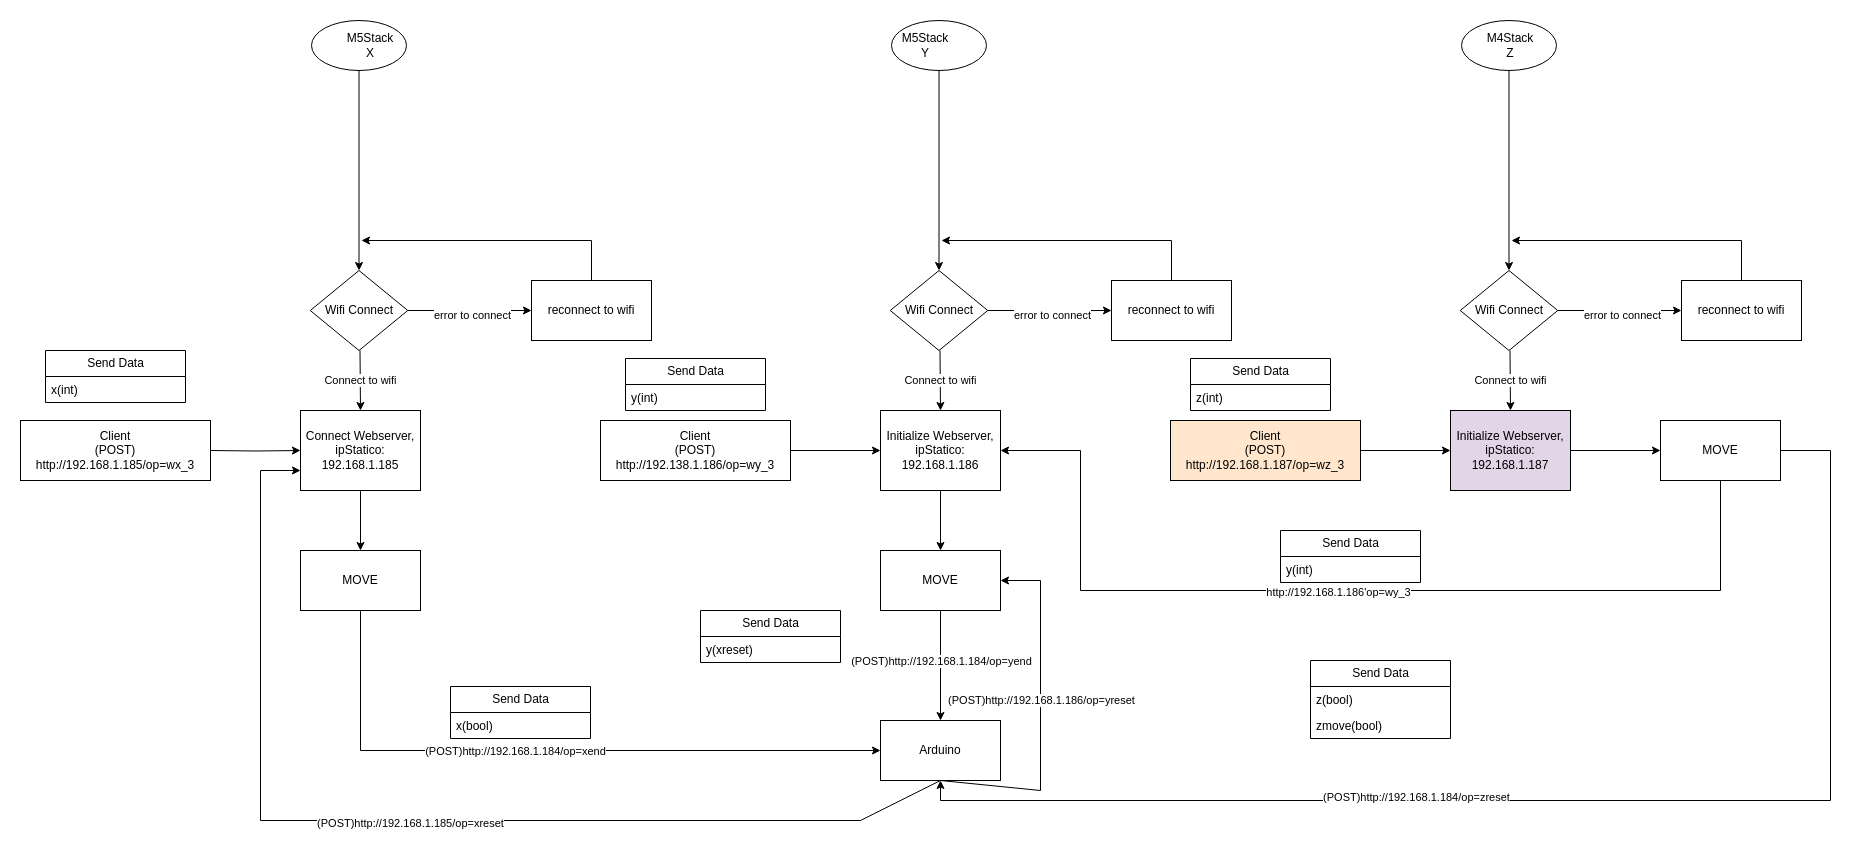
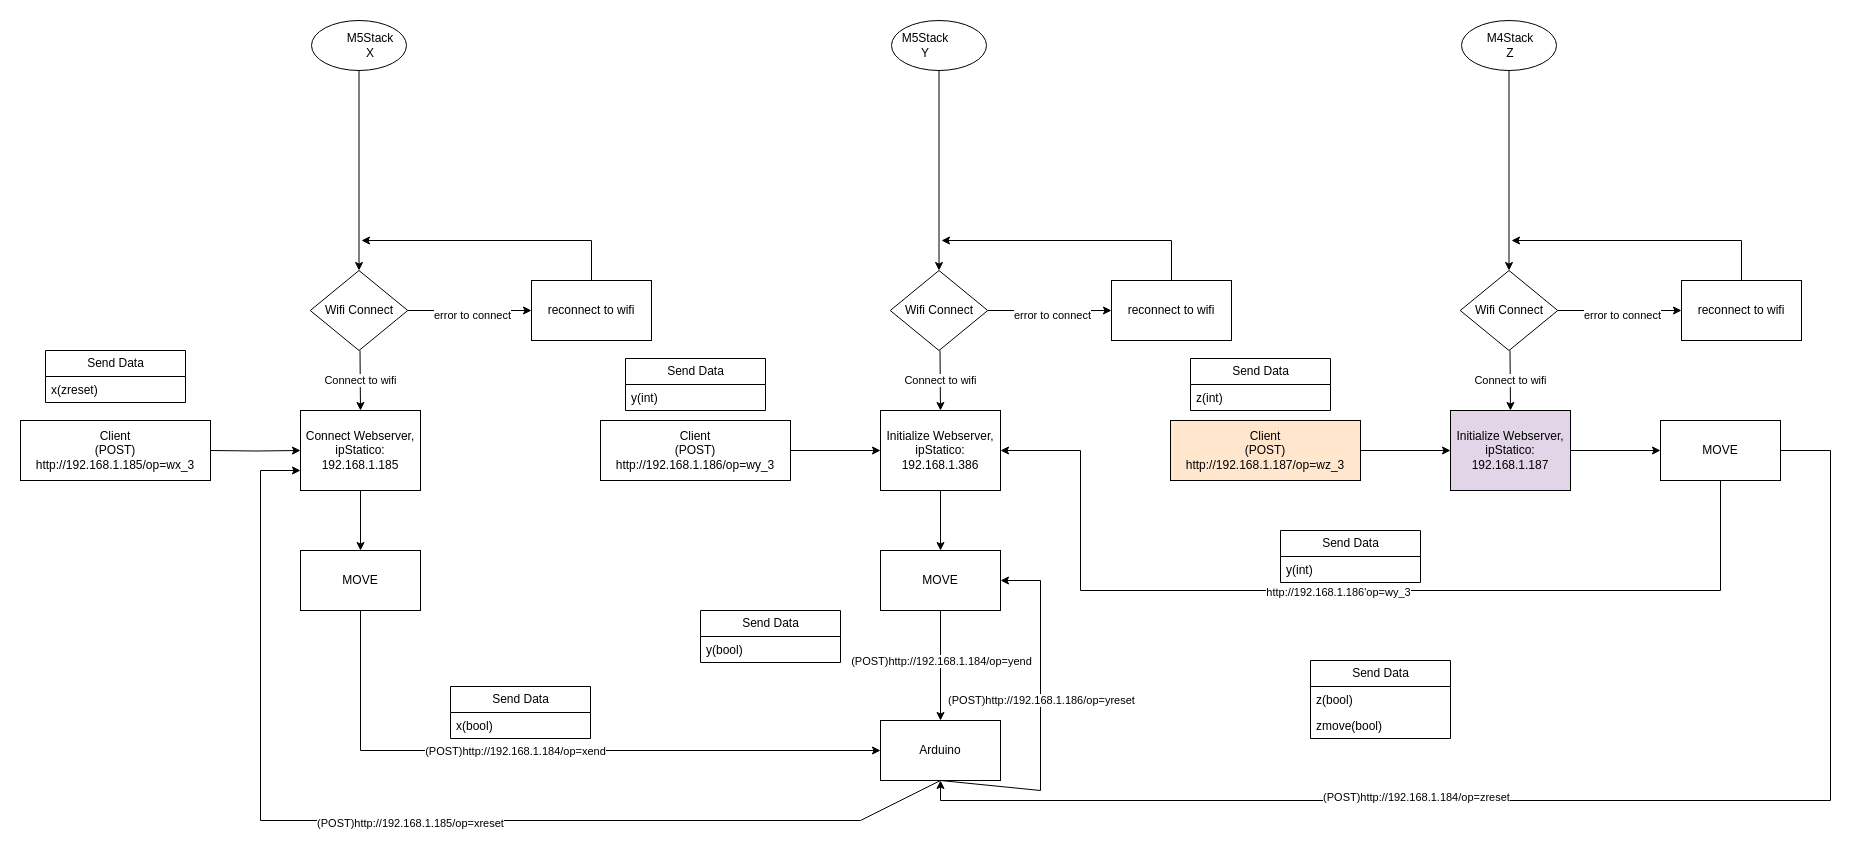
node "x(int)": label "x(int)" -> "x(zreset)"
node "Client (POST) http://192.138.1.186/op=wy_3": label "Client (POST) http://192.138.1.186/op=wy_3" -> "Client (POST) http://192.168.1.186/op=wy_3"
node "Initialize Webserver, ipStatico: 192.168.1.186": label "Initialize Webserver, ipStatico: 192.168.1.186" -> "Initialize Webserver, ipStatico: 192.168.1.386"
node "y(xreset)": label "y(xreset)" -> "y(bool)"
